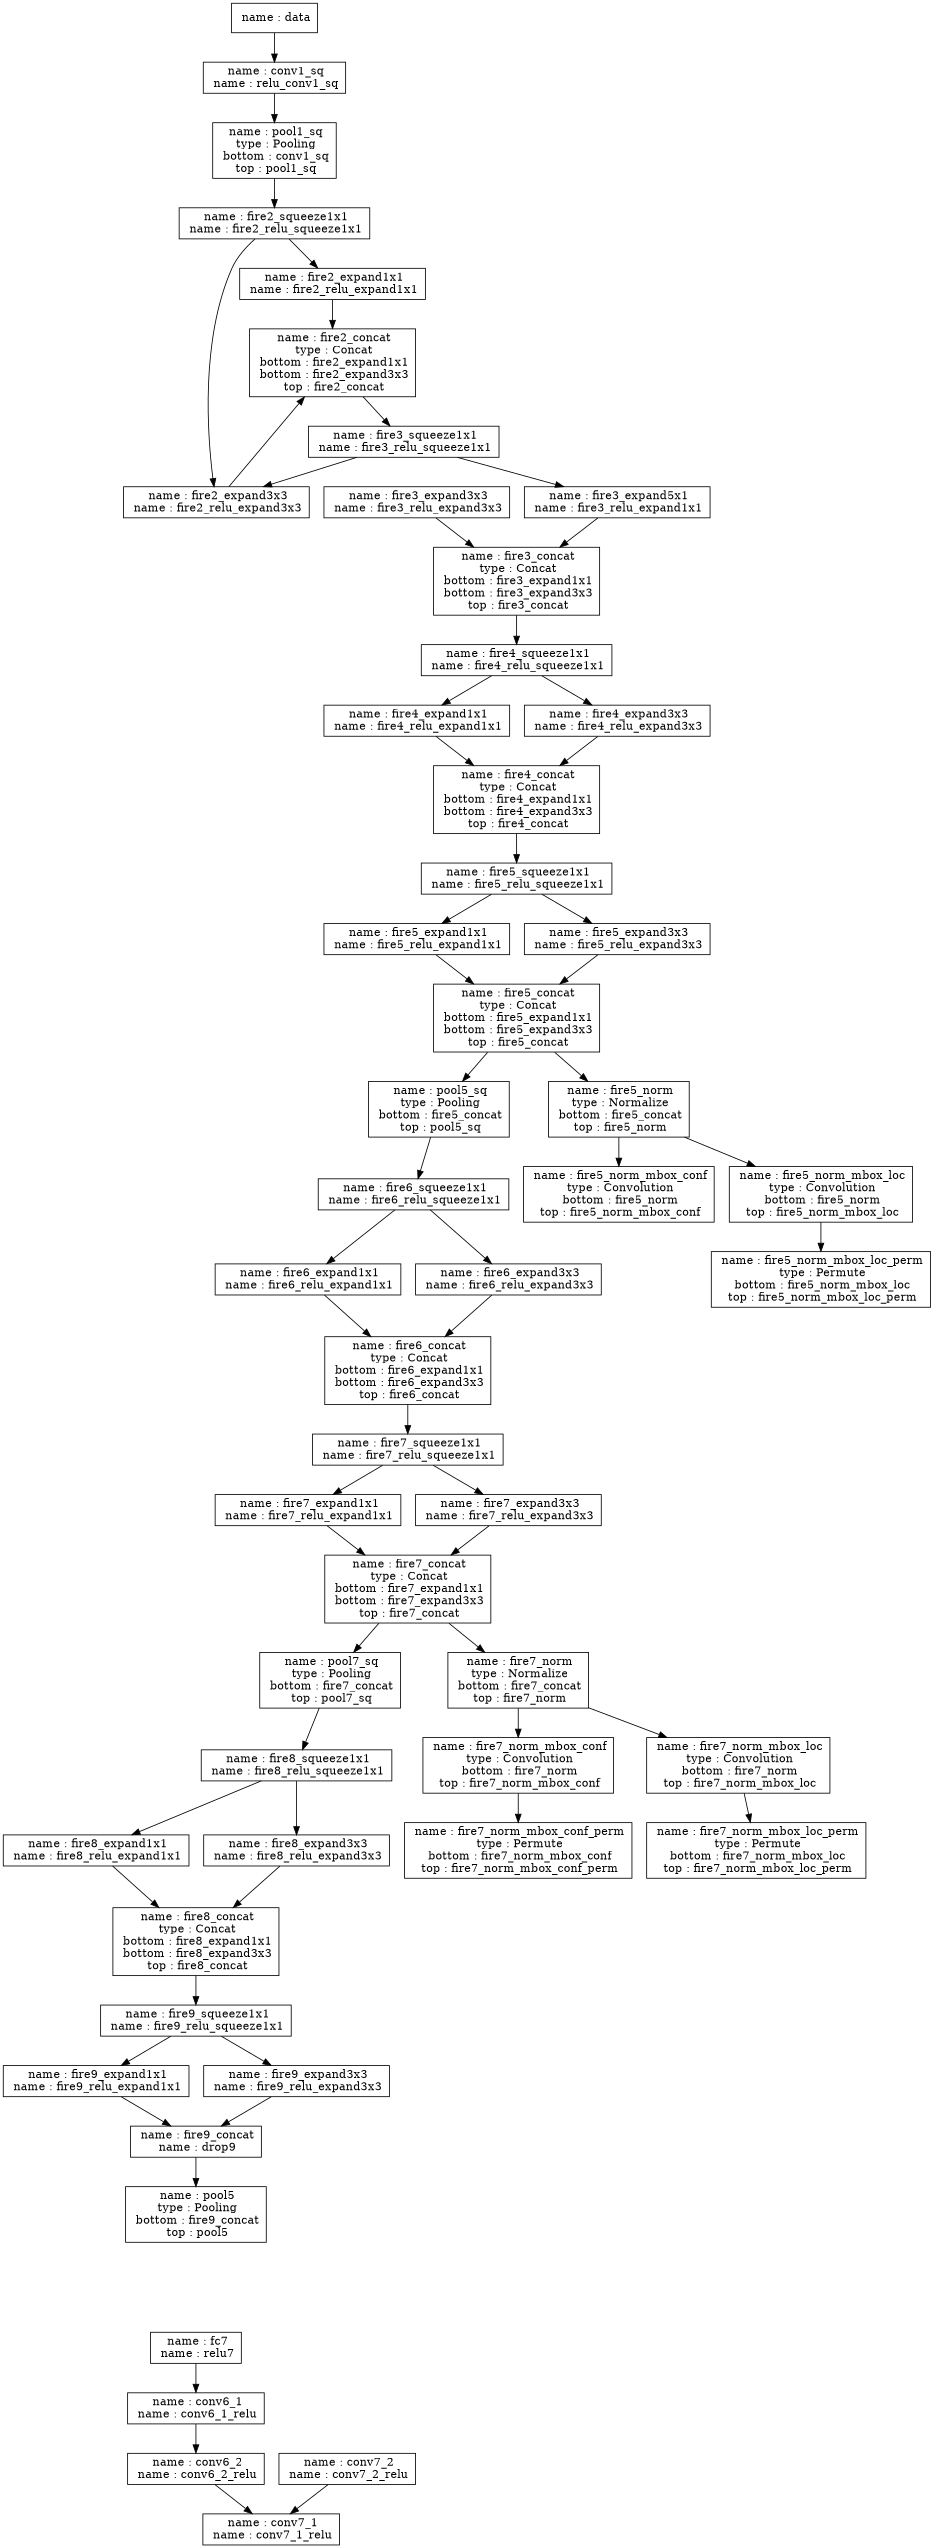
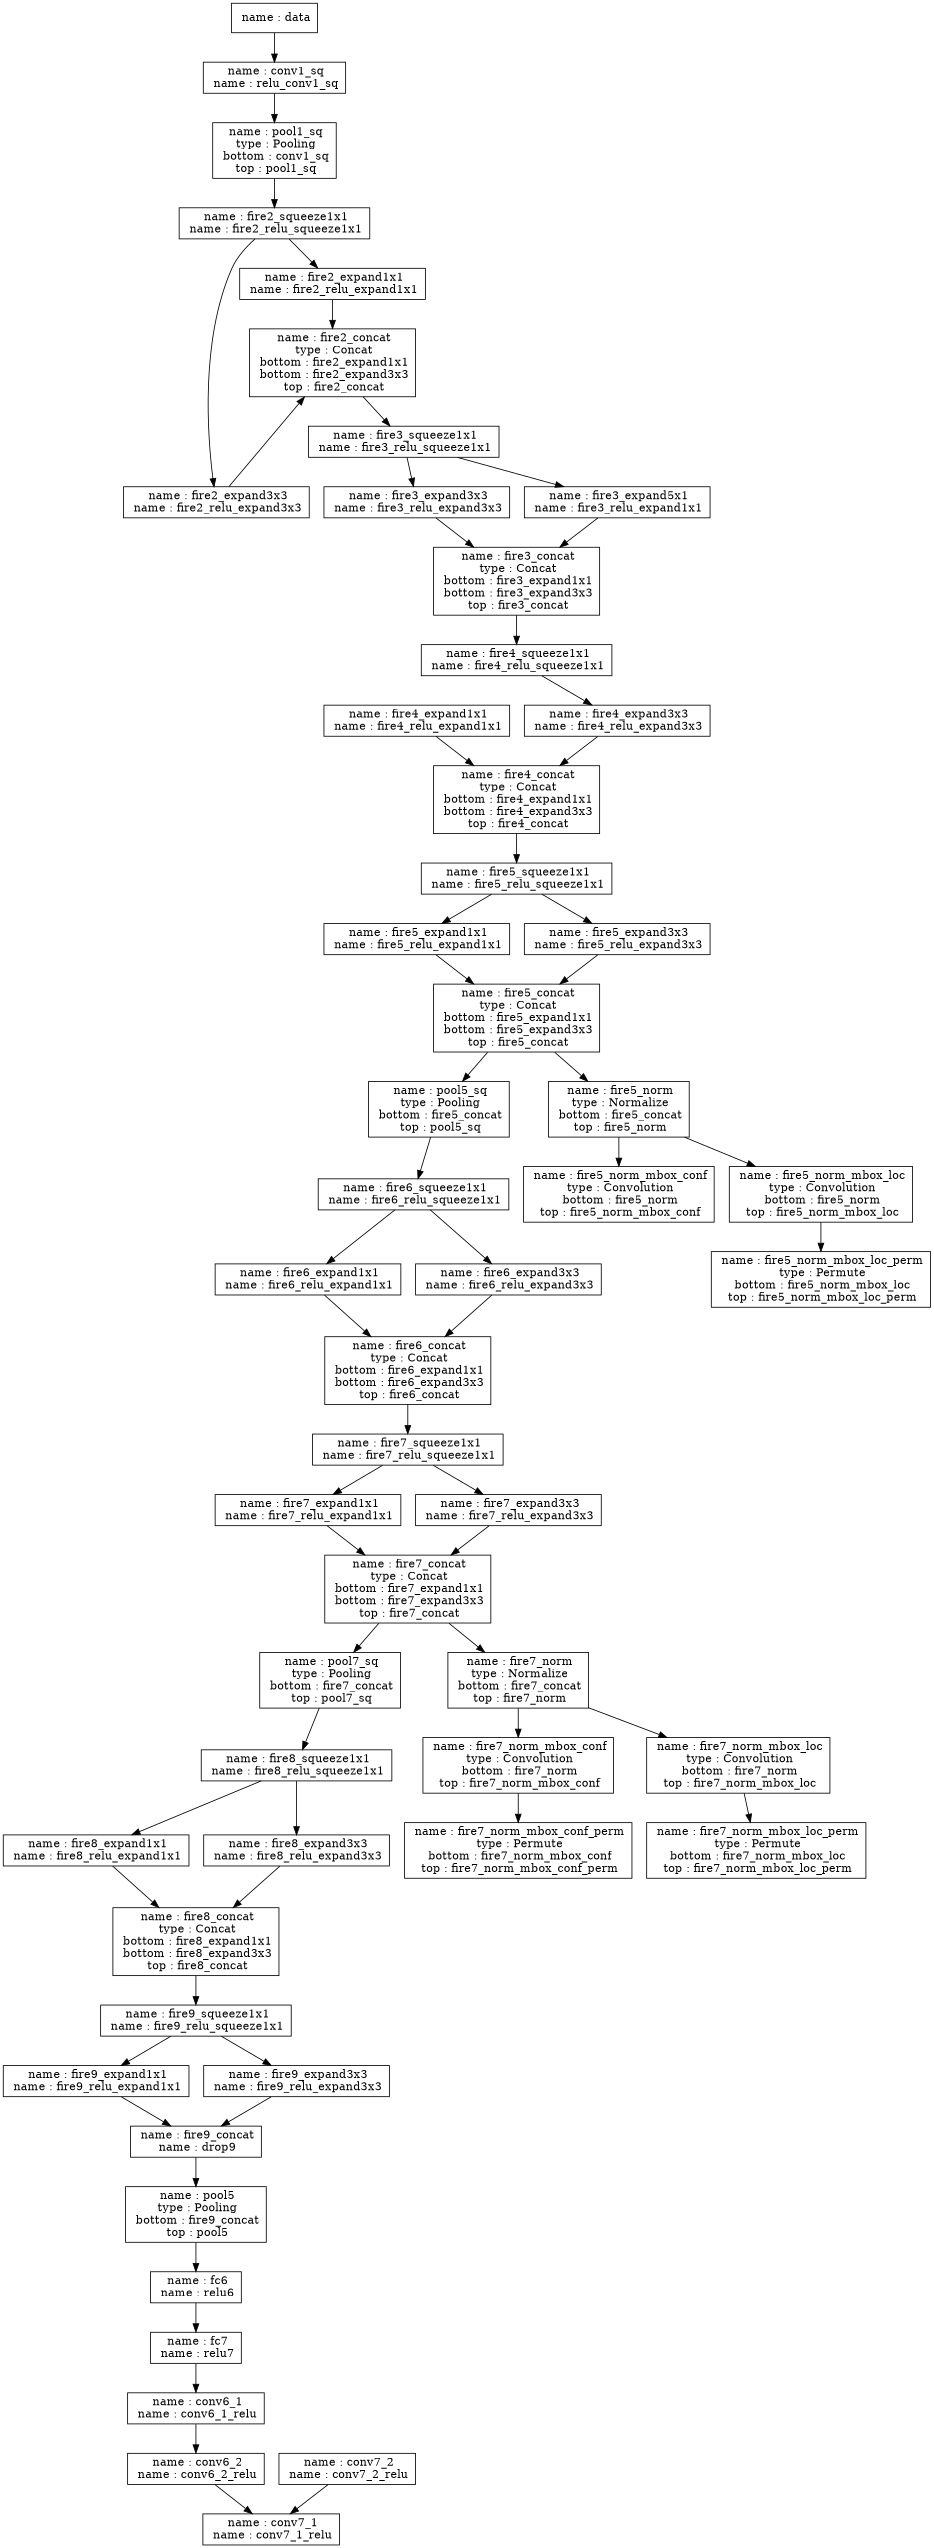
edge "name : fire3_squeeze1x1 name : fire3_relu_squeeze1x1" -> "name : fire2_expand3x3 name : fire2_relu_expand3x3": now "name : fire3_squeeze1x1 name : fire3_relu_squeeze1x1" -> "name : fire3_expand3x3 name : fire3_relu_expand3x3"
edge "name : fire4_squeeze1x1 name : fire4_relu_squeeze1x1" -> "name : fire4_expand1x1 name : fire4_relu_expand1x1": removed
node "name : fc6 name : relu6": added
